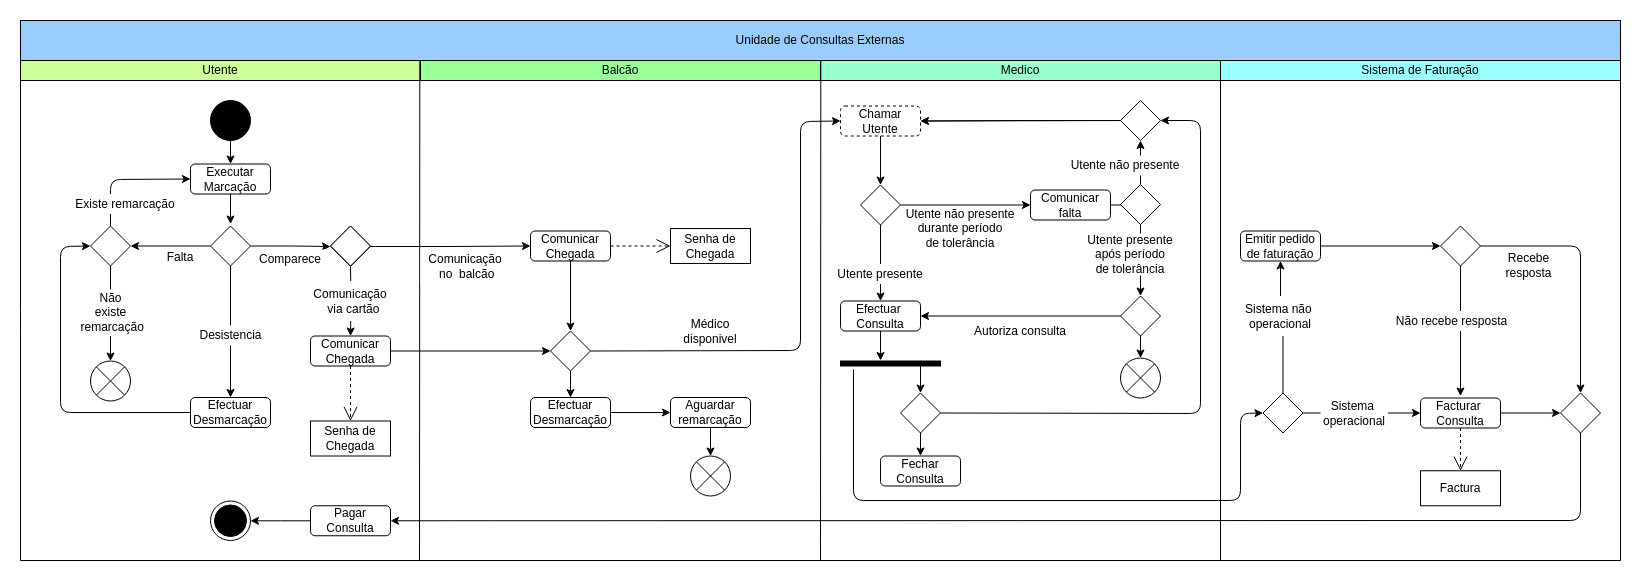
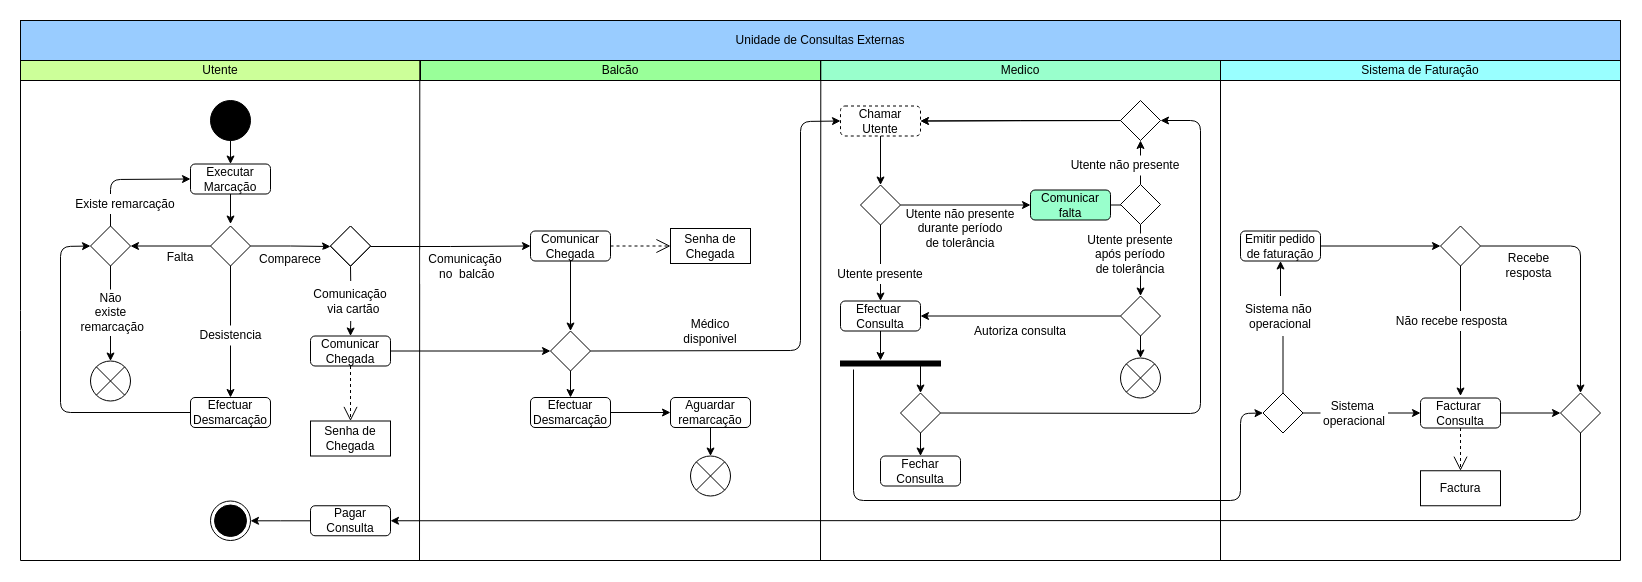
node "Comunicar falta": fillcolor #ffffff -> #99ffcc
